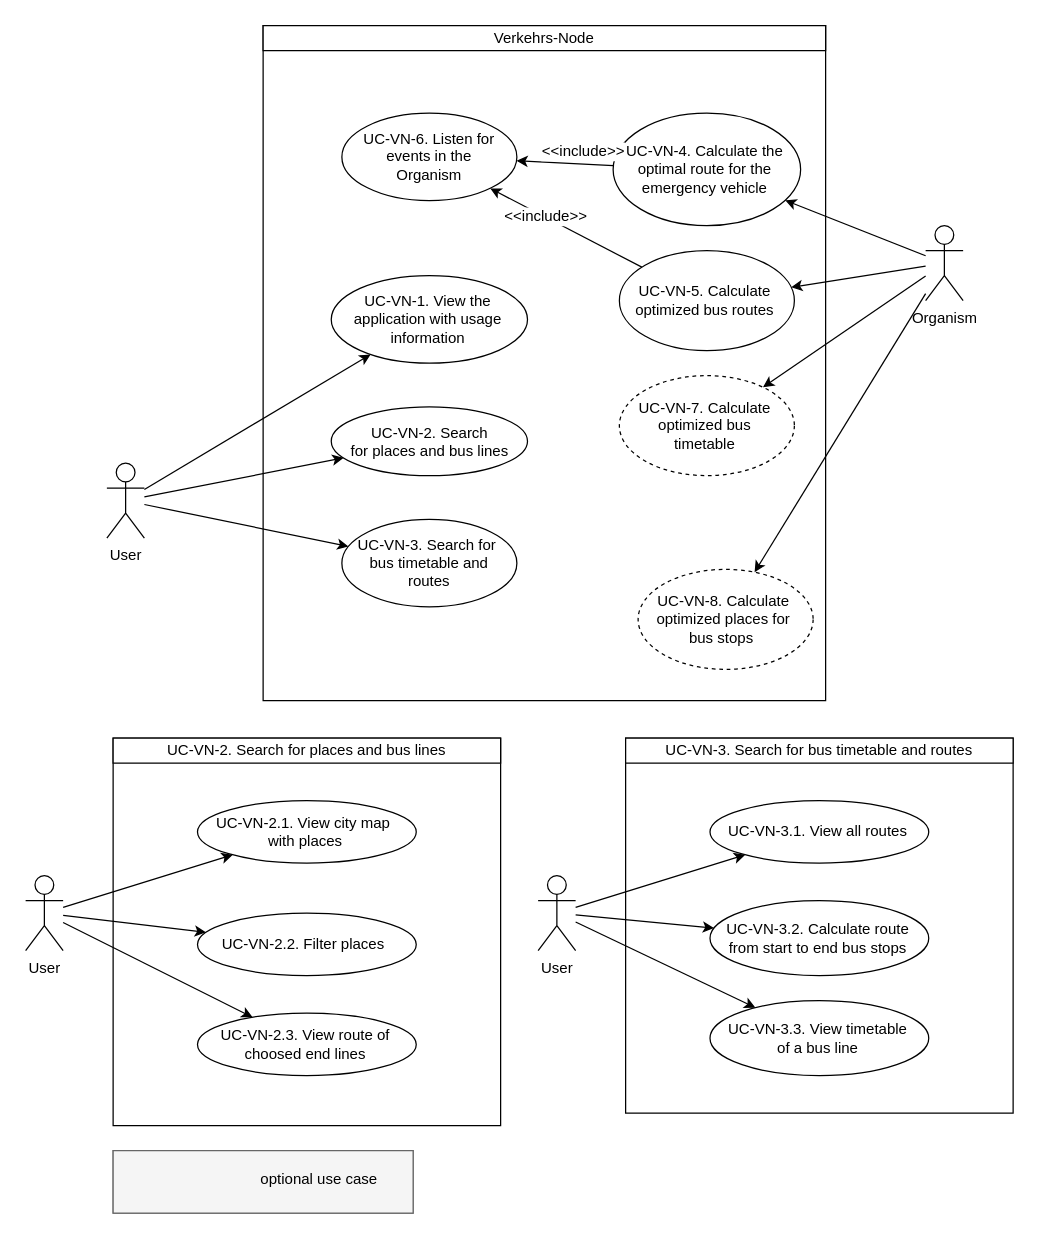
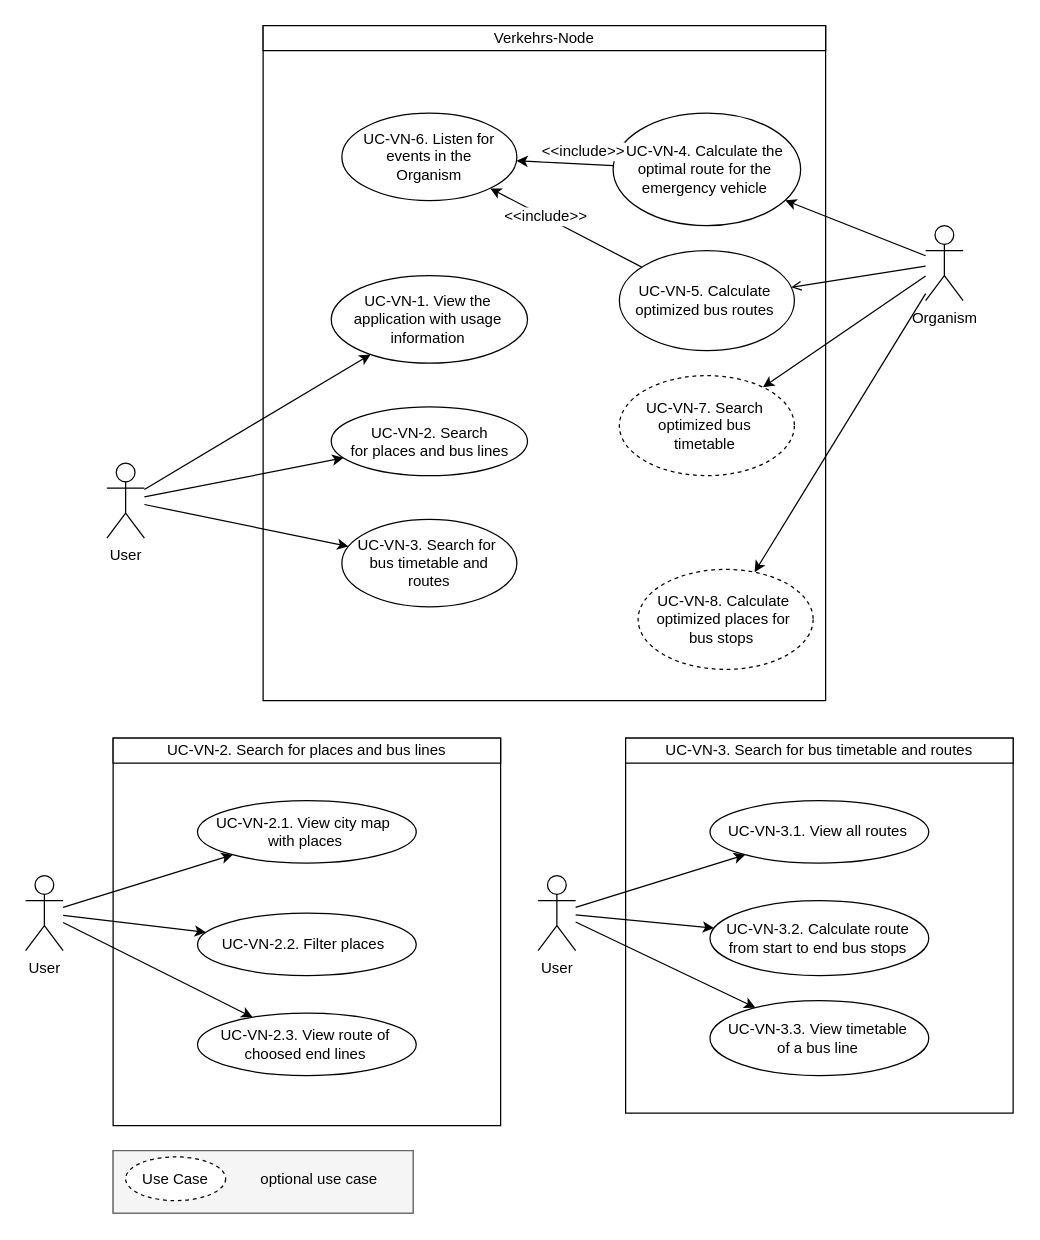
edge "Organism" -> "UC-VN-5. Calculate optimized bus routes": arrowhead classic -> open
node "UC-VN-7. Calculate optimized bus timetable": label "UC-VN-7. Calculate optimized bus timetable" -> "UC-VN-7. Search optimized bus timetable"
node "Use Case": added
